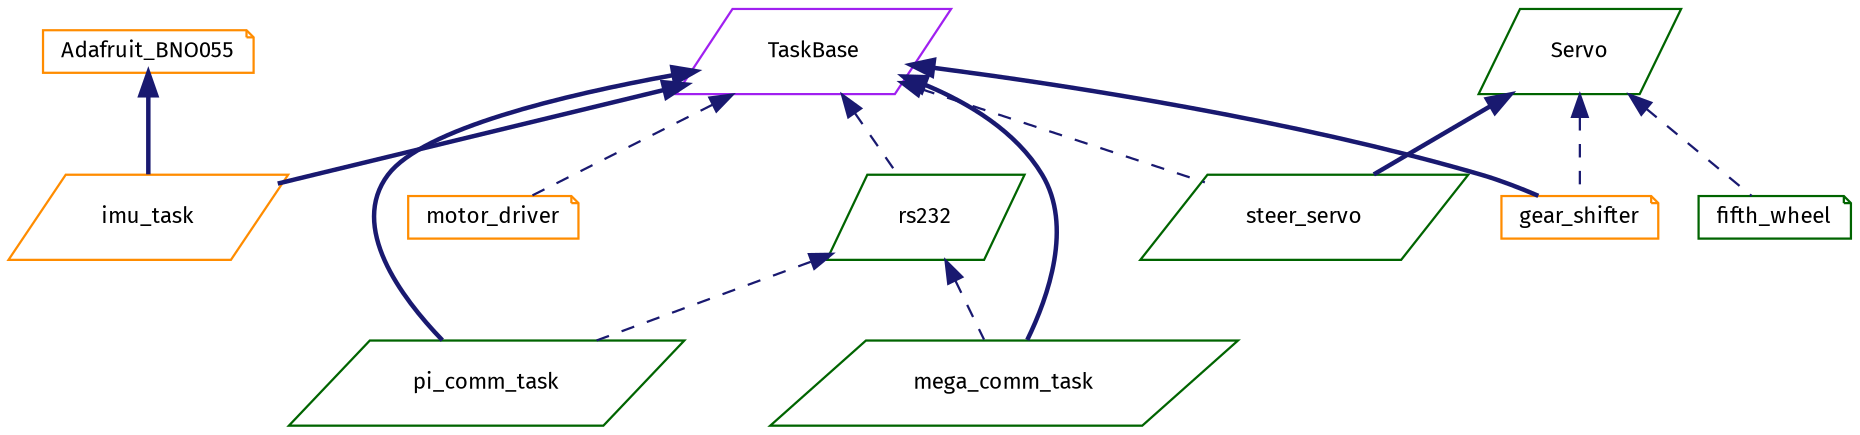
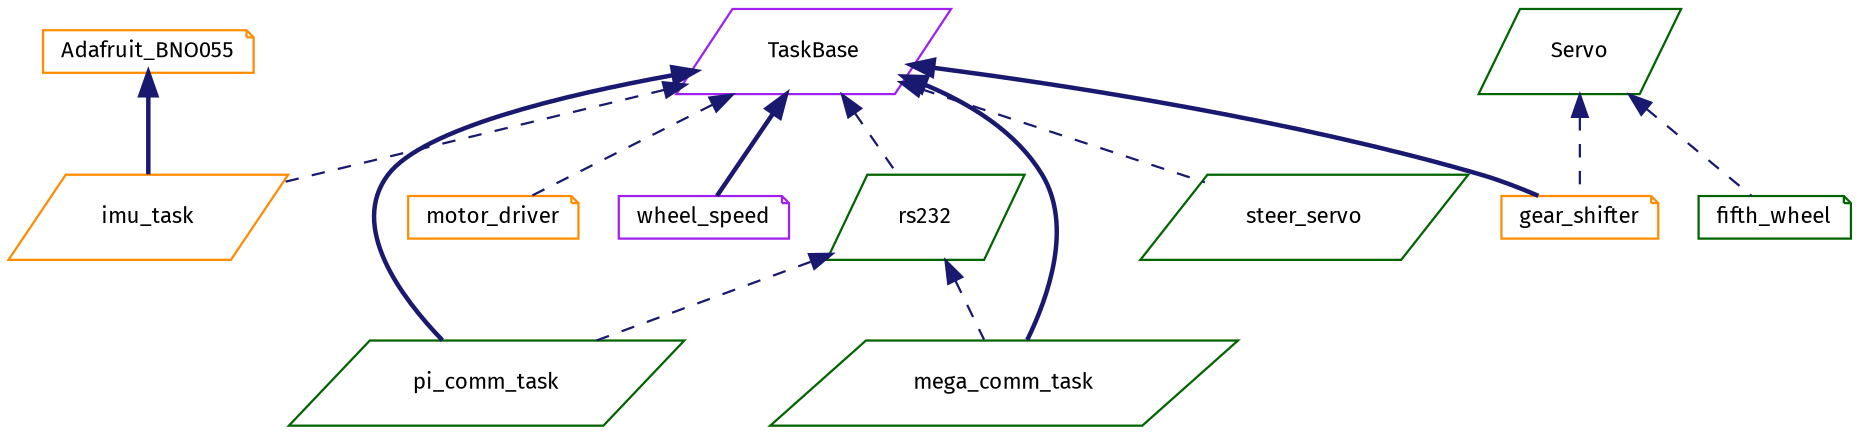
edge "imu_task" -> "TaskBase": style bold -> dashed
edge "steer_servo" -> "Servo": removed
node "wheel_speed": added
